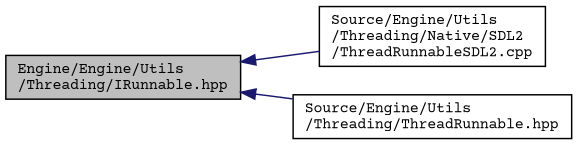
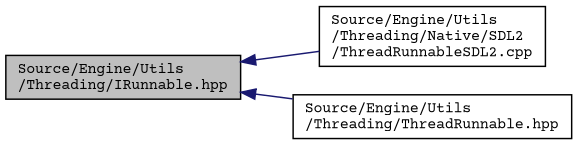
node "Engine/Engine/Utils /Threading/IRunnable.hpp": label "Engine/Engine/Utils /Threading/IRunnable.hpp" -> "Source/Engine/Utils /Threading/IRunnable.hpp"
